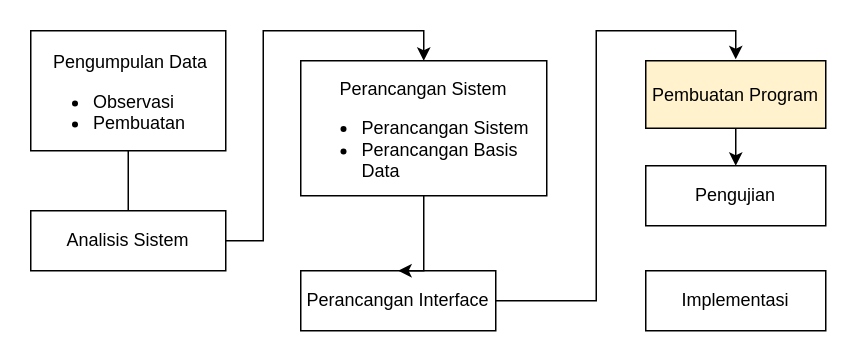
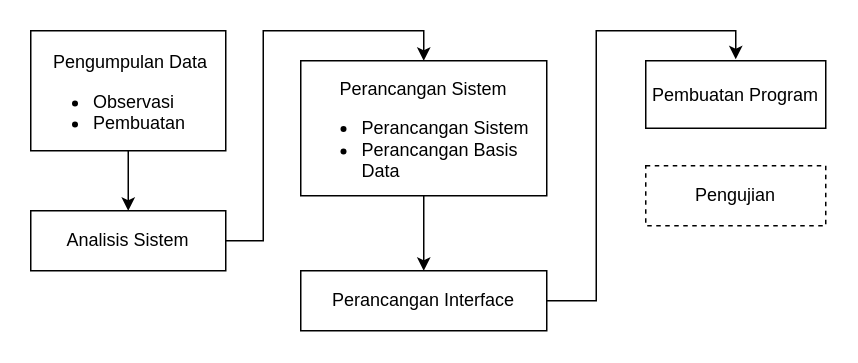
node "Pembuatan Program": fillcolor #fff2cc -> #ffffff
edge "Pembuatan Program" -> "Pengujian": removed
node "Pengujian": style solid -> dashed
edge "Pengumpulan Data Observasi Pembuatan" -- "Analisis Sistem": arrowhead none -> classic
node "Perancangan Interface": size 195x60 -> 246x60
node "Implementasi": removed
